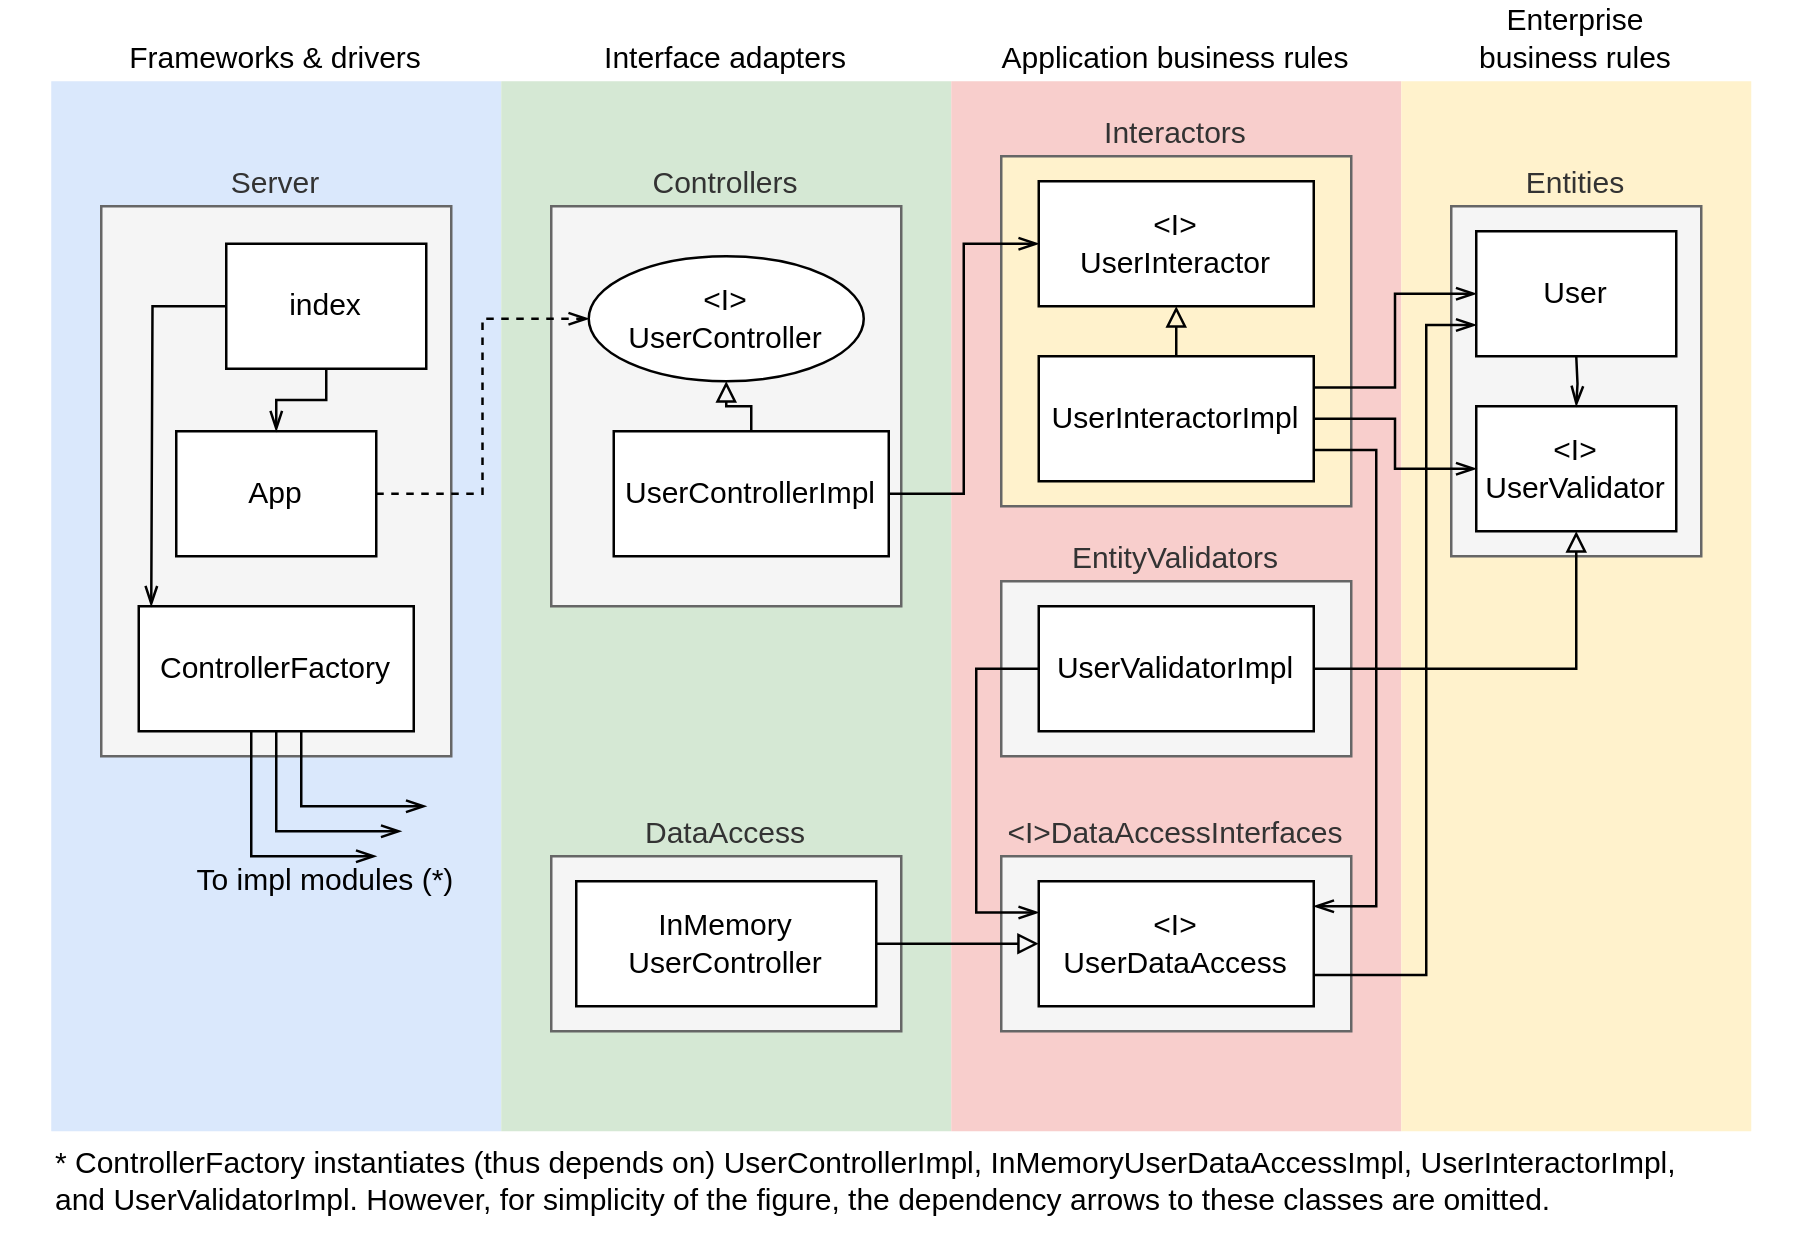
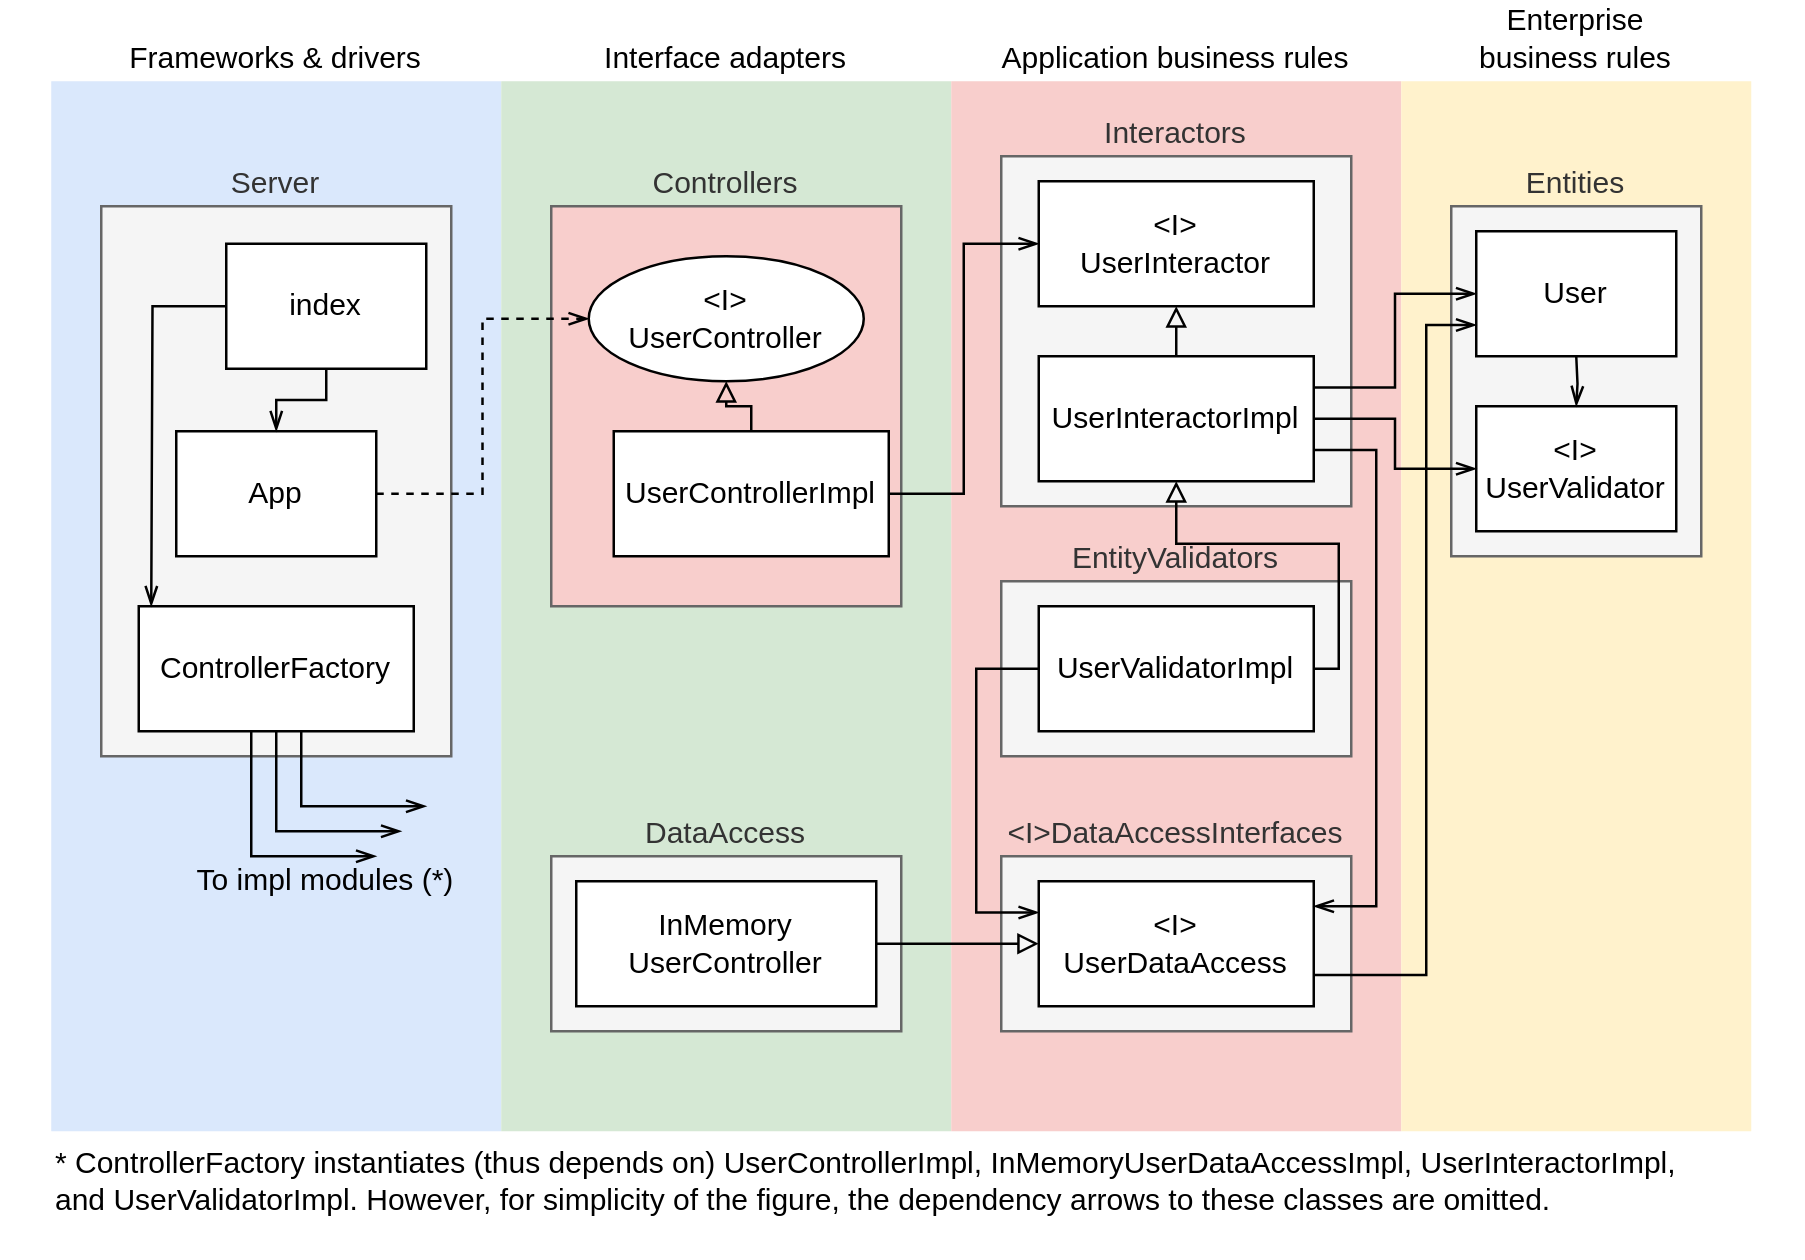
node "Interactors": fillcolor #fff2cc -> #f5f5f5
node "Controllers": fillcolor #f5f5f5 -> #f8cecc
edge "UserValidatorImpl" -> "<I> UserValidator": now "UserValidatorImpl" -> "UserInteractorImpl"
